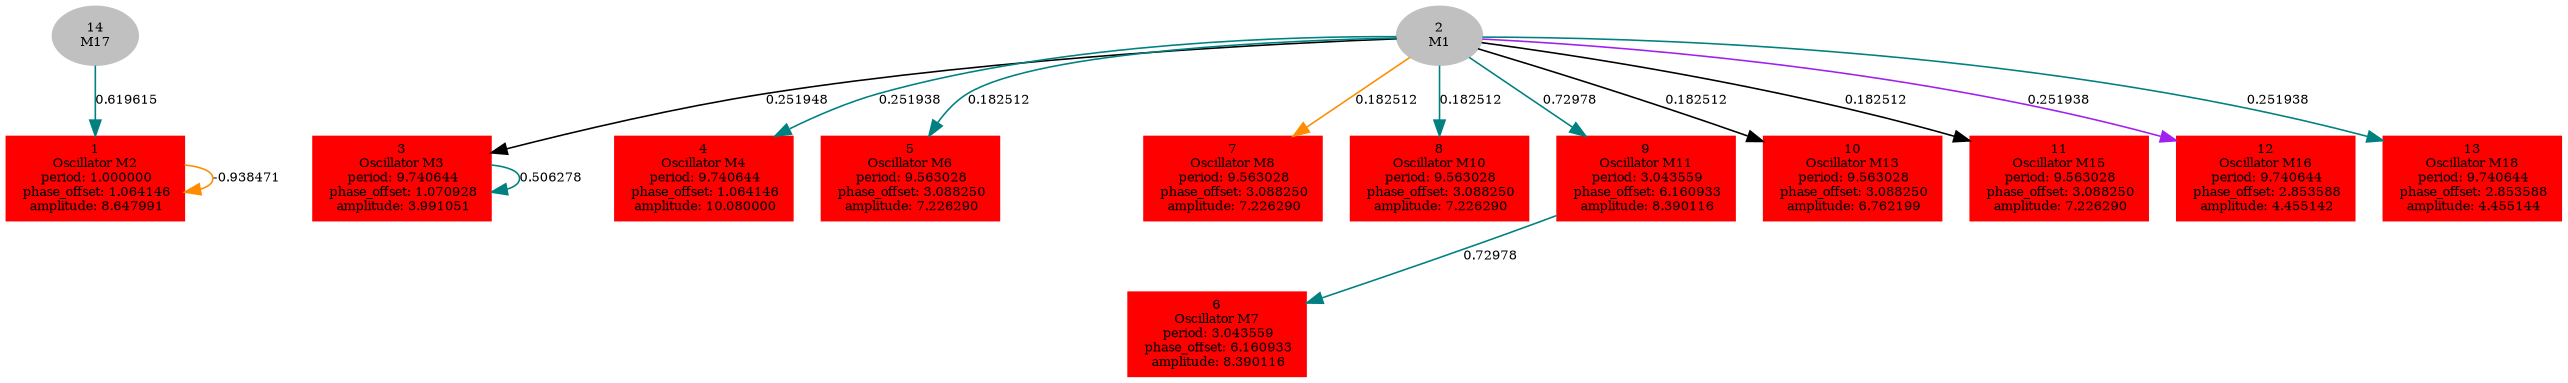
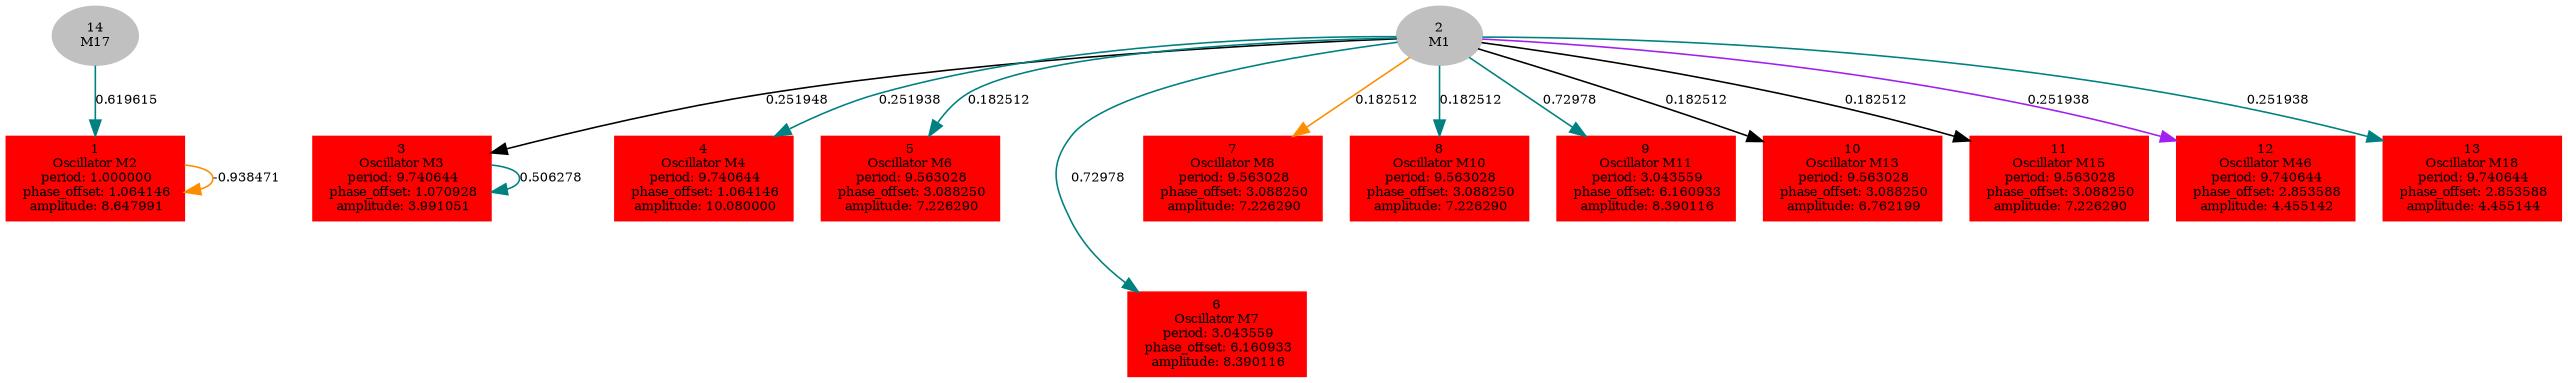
node "12": text "Oscillator M16" -> "Oscillator M46"
edge "9" -> "6": now "2" -> "6"
